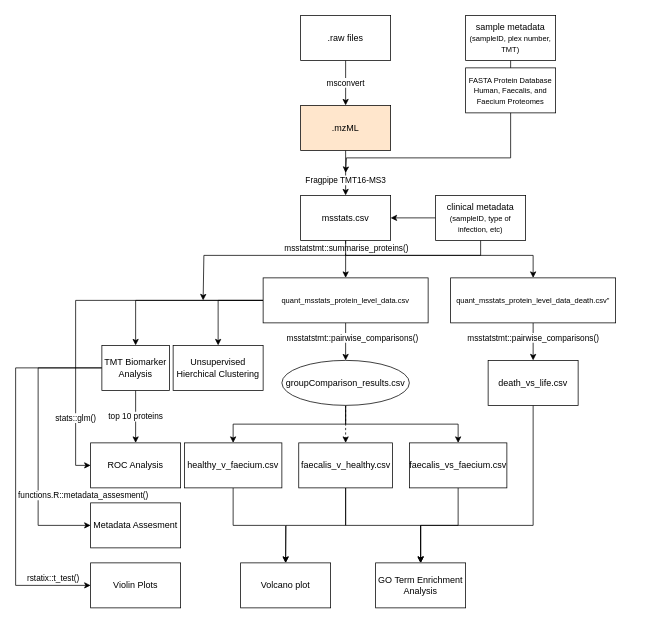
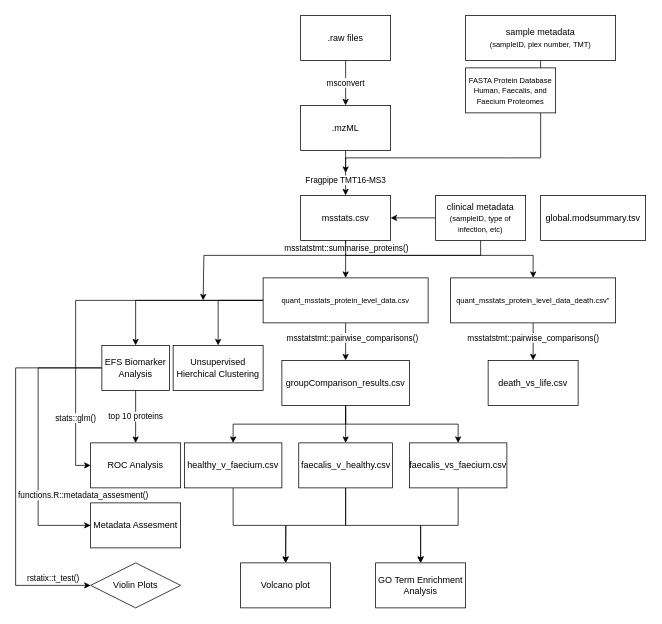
node "sample metadata (sampleID, plex number, TMT)": size 90x45 -> 150x45
node ".mzML": fillcolor #ffe6cc -> #ffffff
node "global.modsummary.tsv": added
node "TMT Biomarker Analysis": label "TMT Biomarker Analysis" -> "EFS Biomarker Analysis"
node "groupComparison_results.csv": shape ellipse -> rectangle
edge "groupComparison_results.csv" -> "faecalis_v_healthy.csv": style dashed -> solid
edge "death_vs_life.csv" -> "GO Term Enrichment Analysis": removed
node "Violin Plots": shape rectangle -> diamond
